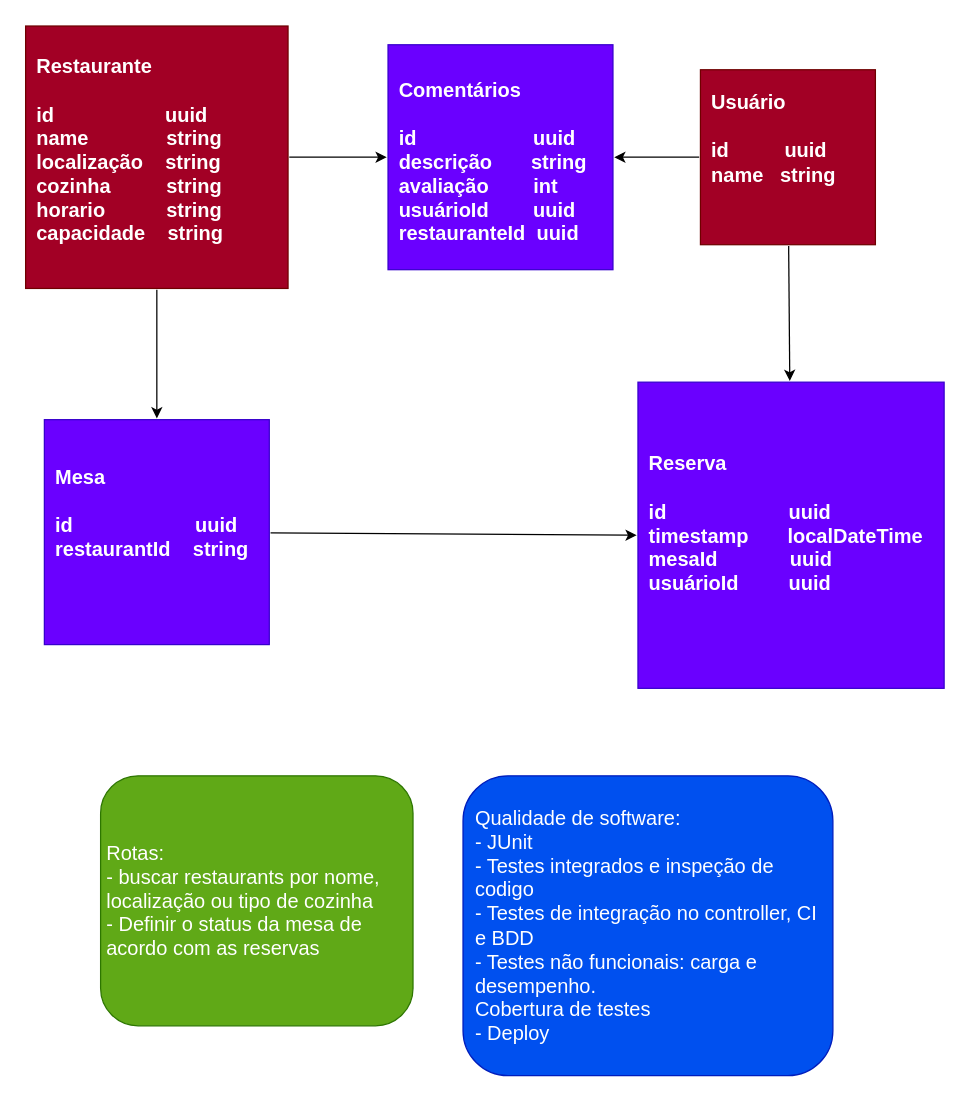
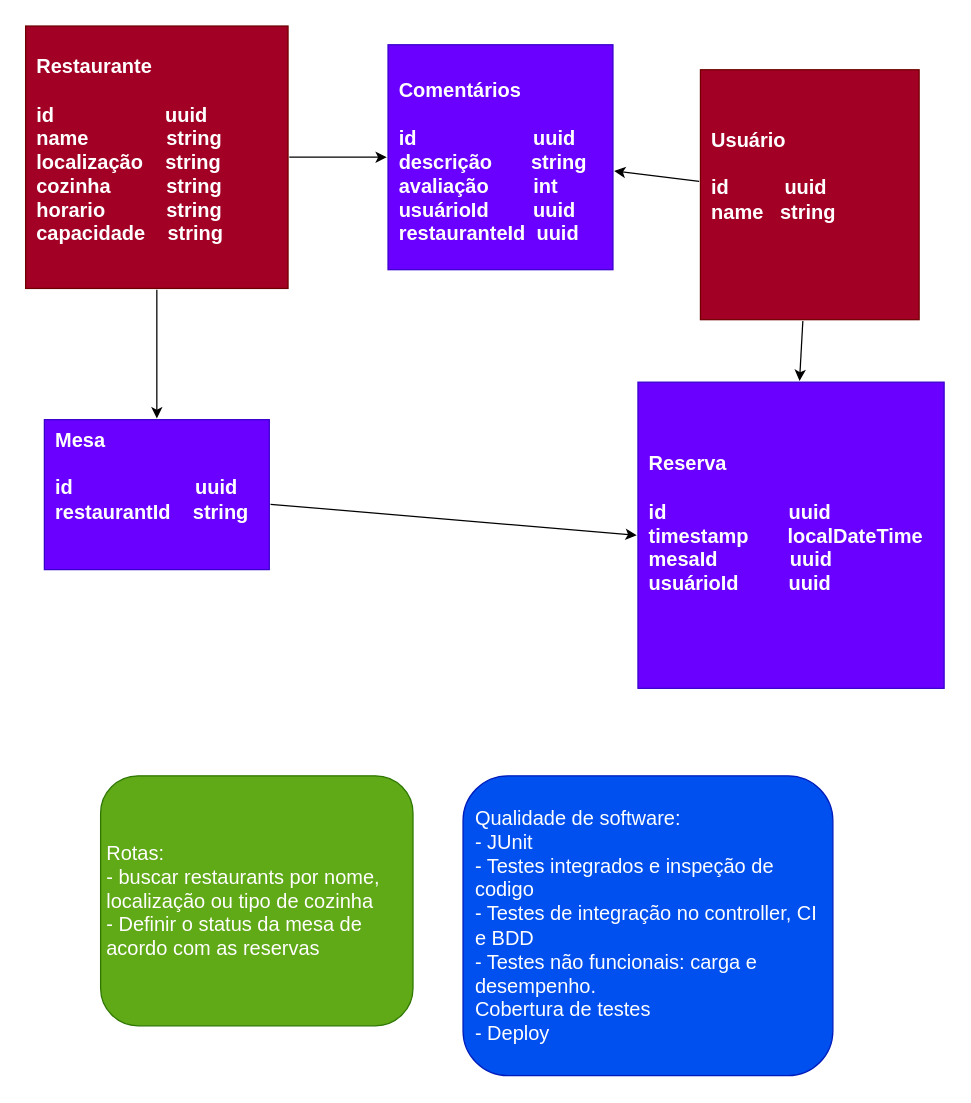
node "Usuário id uuid name string": size 175x175 -> 219x250
node "Mesa id uuid restaurantId string": size 225x225 -> 225x150
